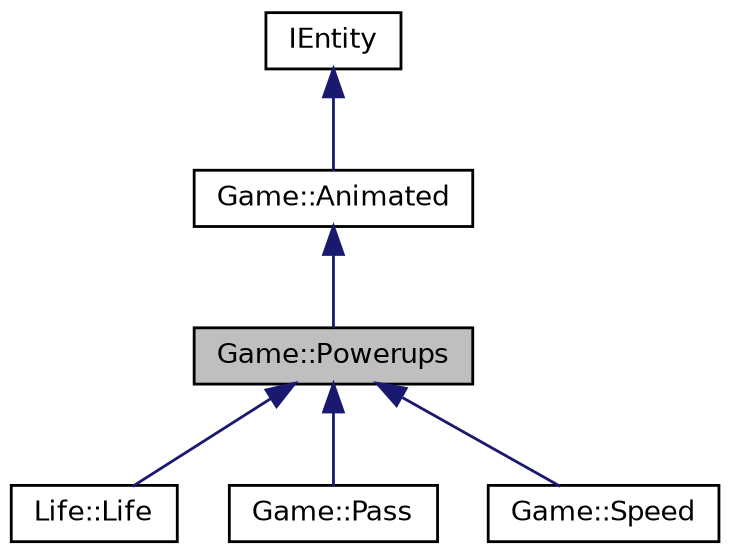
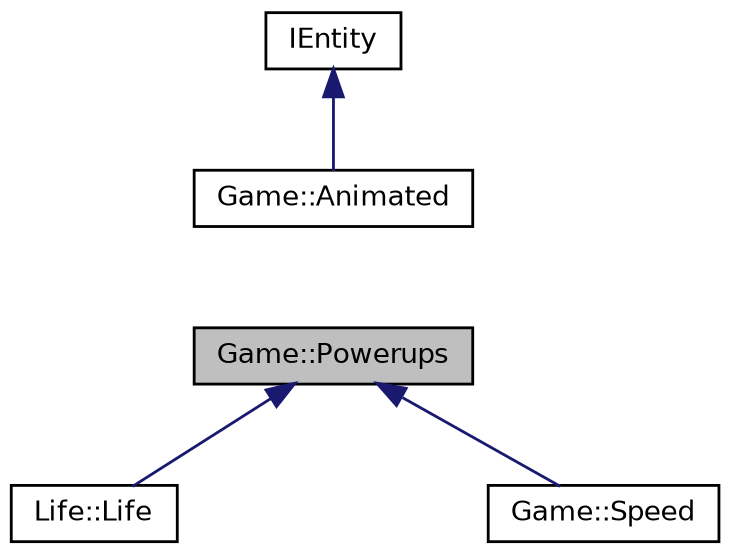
edge "Game::Powerups" -> "Game::Animated": removed
node "Game::Pass": removed
